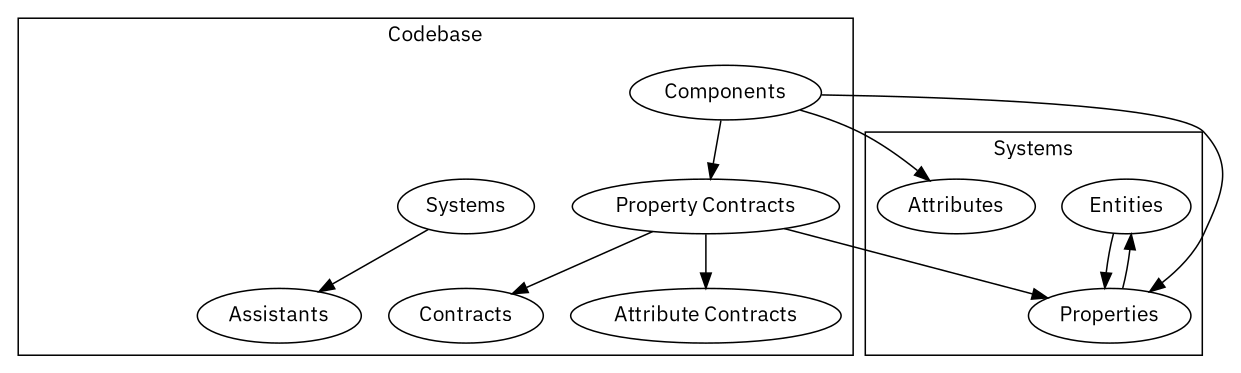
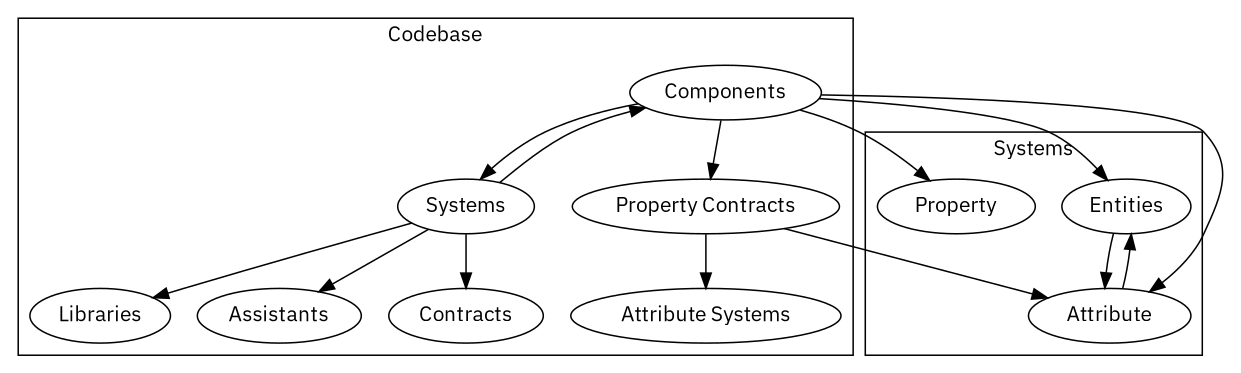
edge "Components" -> "Entities": added
edge "Components" -> "Systems": added
edge "Systems" -> "Components": added
node "Attributes": label "Attributes" -> "Property"
edge "Property Contracts" -> "Contracts": now "Systems" -> "Contracts"
node "Libraries": added
node "Attribute Contracts": label "Attribute Contracts" -> "Attribute Systems"
node "Properties": label "Properties" -> "Attribute"
